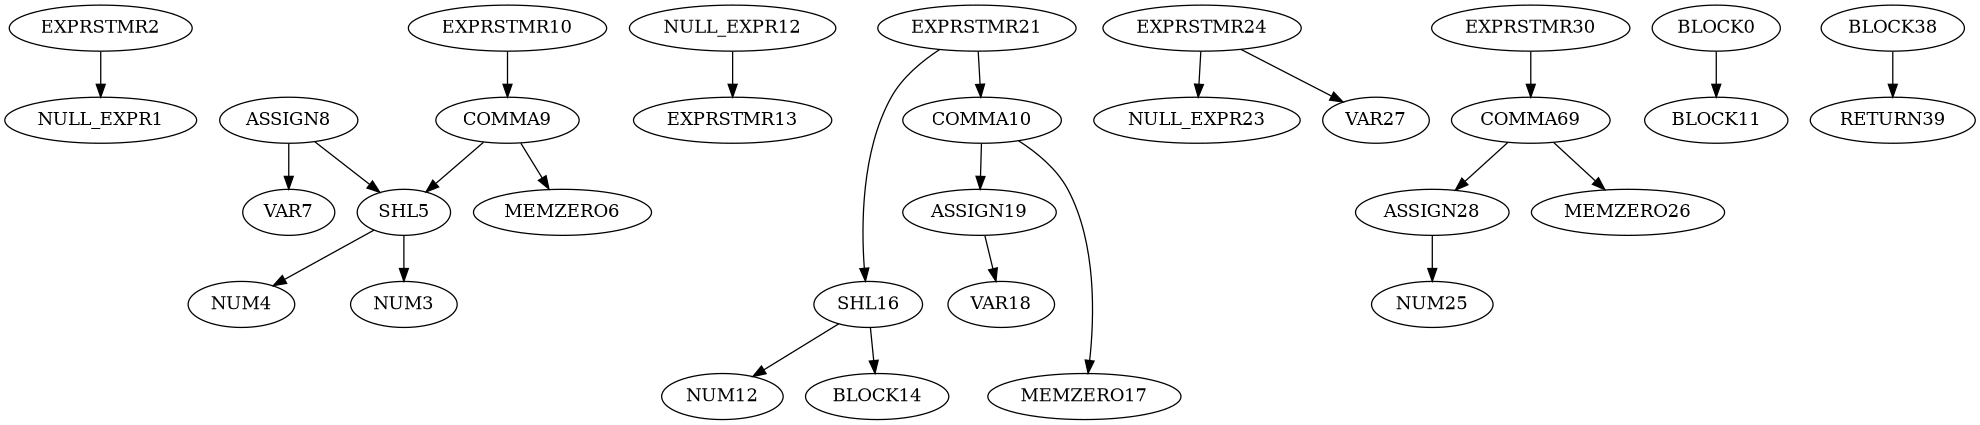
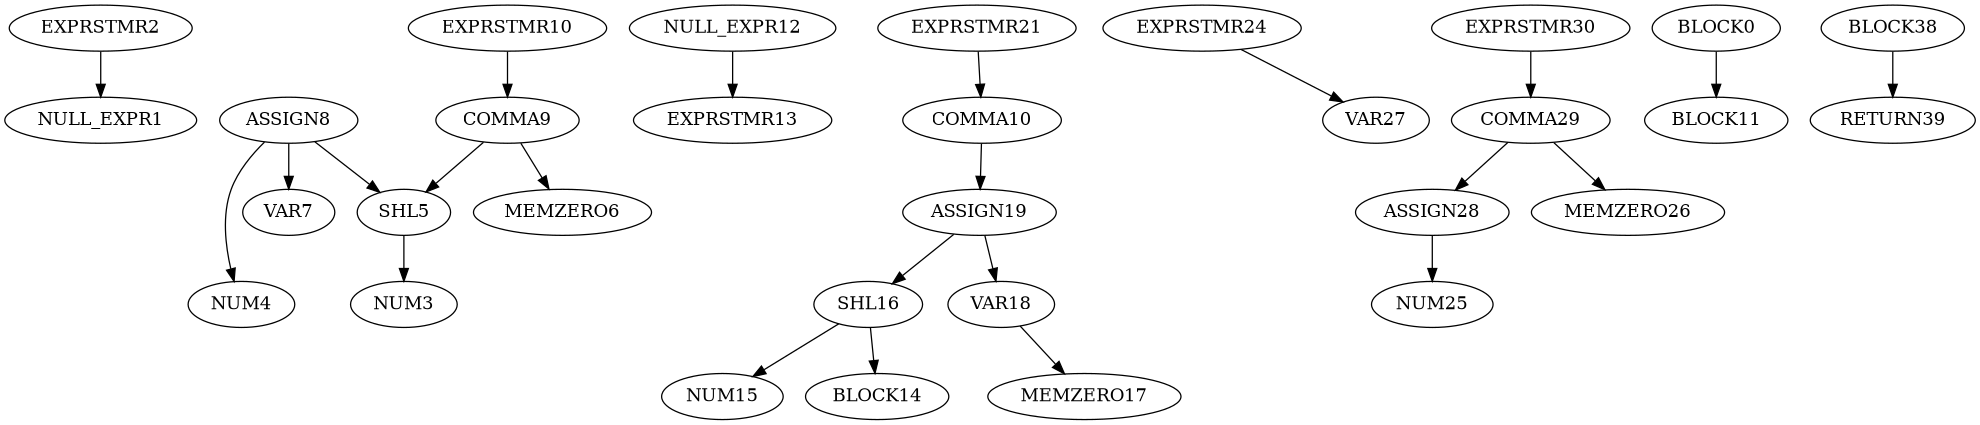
node "NULL_EXPR23": removed
node "COMMA69": label "COMMA69" -> "COMMA29"
edge "EXPRSTMR21" -> "SHL16": now "ASSIGN19" -> "SHL16"
edge "COMMA10" -> "MEMZERO17": now "VAR18" -> "MEMZERO17"
edge "SHL5" -> "NUM4": now "ASSIGN8" -> "NUM4"
node "NUM12": label "NUM12" -> "NUM15"
